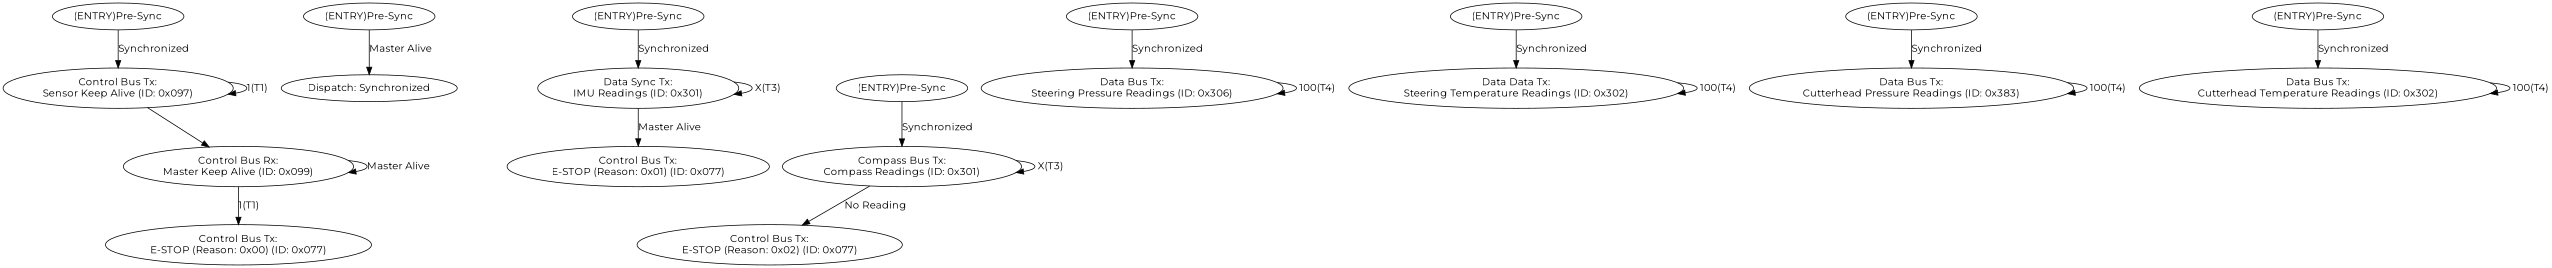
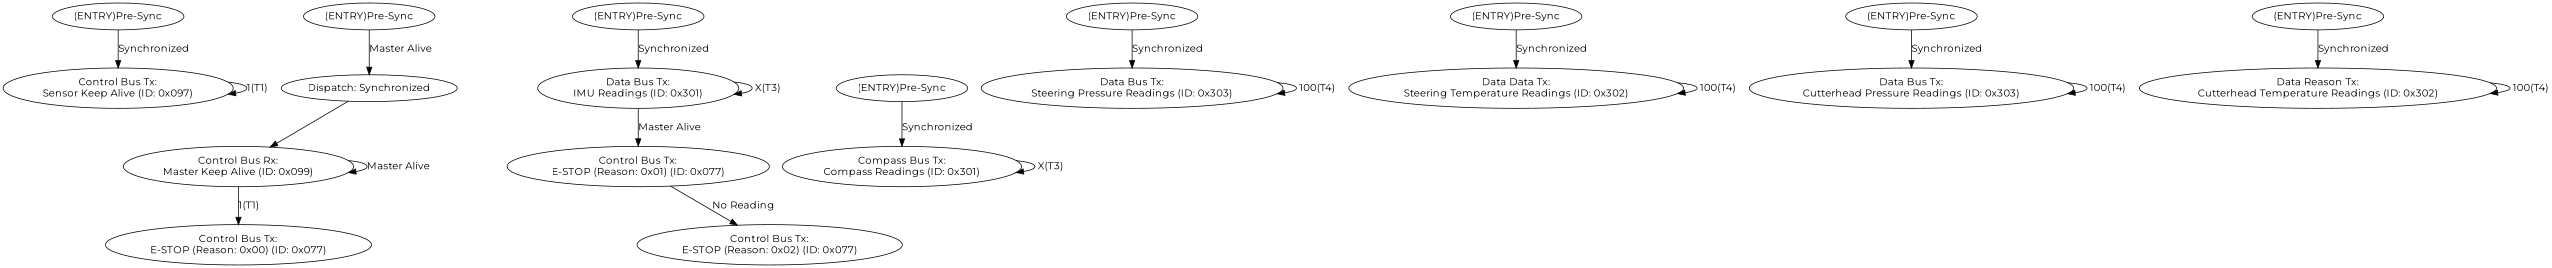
node "Data Sync Tx: IMU Readings (ID: 0x301)": label "Data Sync Tx: IMU Readings (ID: 0x301)" -> "Data Bus Tx: IMU Readings (ID: 0x301)"
node "Data Bus Tx: Steering Pressure Readings (ID: 0x306)": label "Data Bus Tx: Steering Pressure Readings (ID: 0x306)" -> "Data Bus Tx: Steering Pressure Readings (ID: 0x303)"
node "Data Bus Tx: Cutterhead Pressure Readings (ID: 0x383)": label "Data Bus Tx: Cutterhead Pressure Readings (ID: 0x383)" -> "Data Bus Tx: Cutterhead Pressure Readings (ID: 0x303)"
node "Data Bus Tx: Cutterhead Temperature Readings (ID: 0x302)": label "Data Bus Tx: Cutterhead Temperature Readings (ID: 0x302)" -> "Data Reason Tx: Cutterhead Temperature Readings (ID: 0x302)"
edge "Control Bus Tx: Sensor Keep Alive (ID: 0x097)" -> "Control Bus Rx: Master Keep Alive (ID: 0x099)": now "Dispatch: Synchronized" -> "Control Bus Rx: Master Keep Alive (ID: 0x099)"
edge "Compass Bus Tx: Compass Readings (ID: 0x301)" -> "Control Bus Tx: E-STOP (Reason: 0x02) (ID: 0x077)": now "Control Bus Tx: E-STOP (Reason: 0x01) (ID: 0x077)" -> "Control Bus Tx: E-STOP (Reason: 0x02) (ID: 0x077)"
